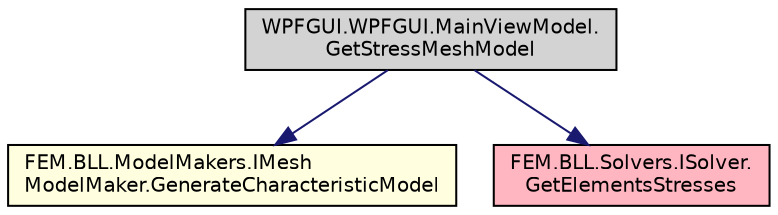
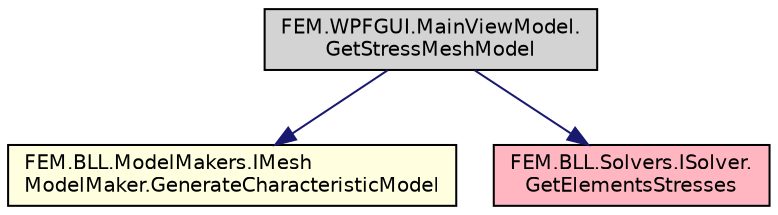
node "WPFGUI.WPFGUI.MainViewModel. GetStressMeshModel": label "WPFGUI.WPFGUI.MainViewModel. GetStressMeshModel" -> "FEM.WPFGUI.MainViewModel. GetStressMeshModel"
